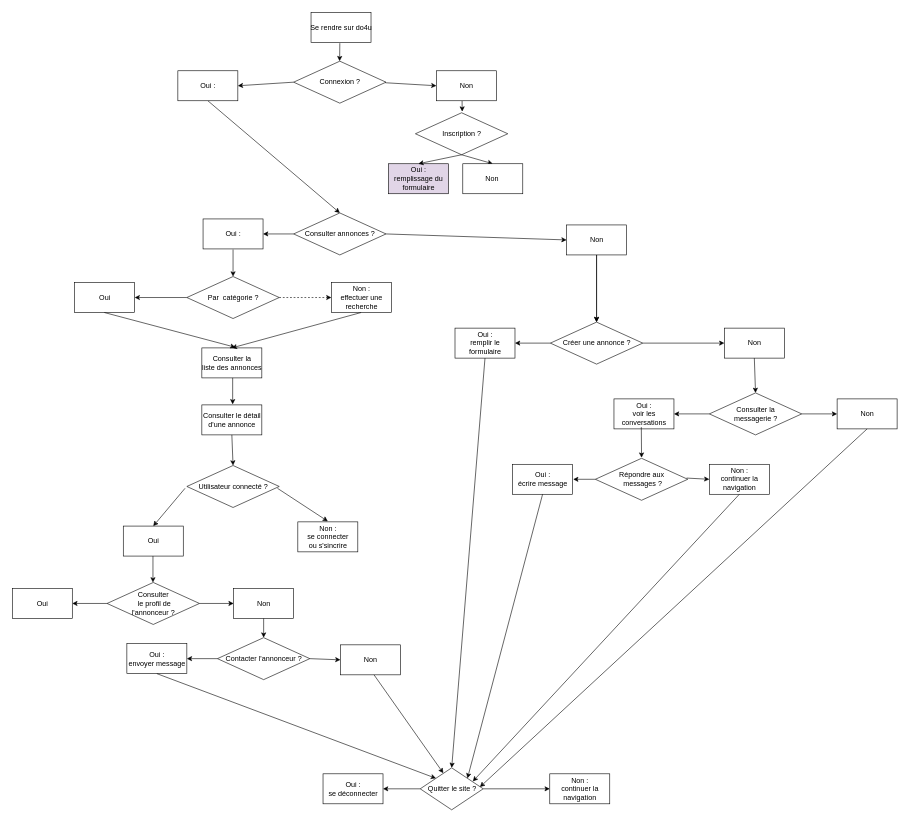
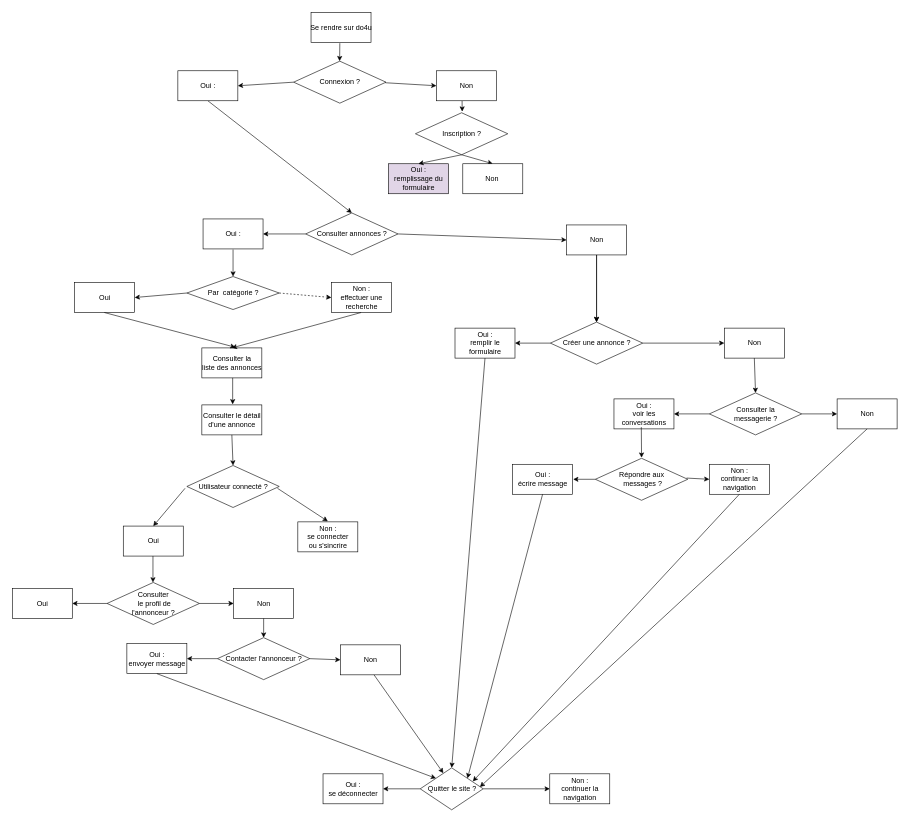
node "Consulter annonces ?": moved (340, 234) -> (352, 234)
node "Par catégorie ?": size 92x42 -> 92x33
